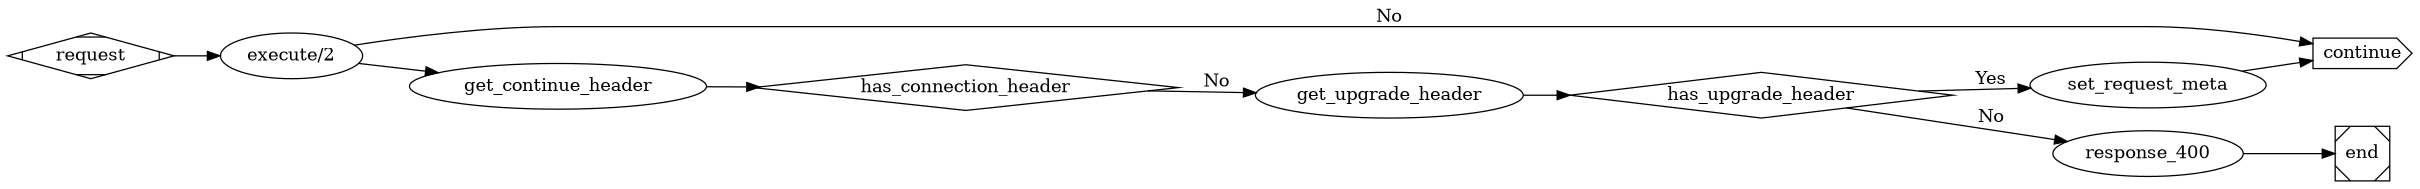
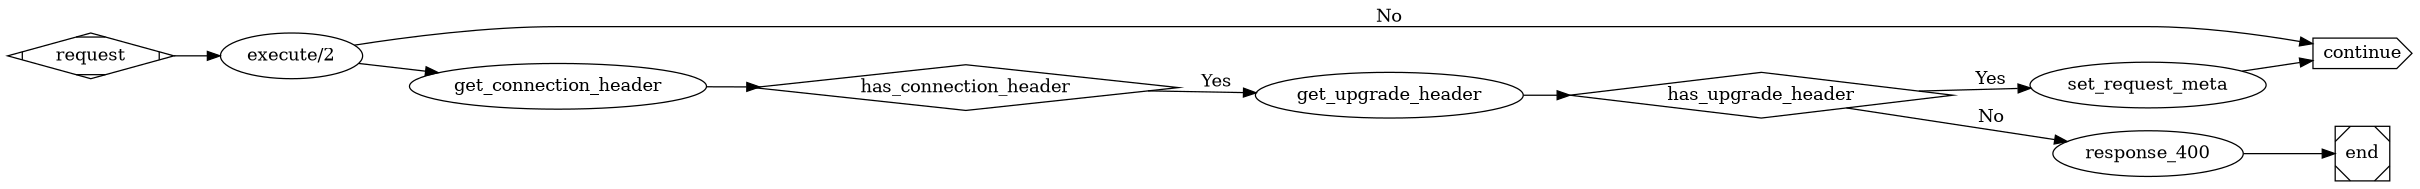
edge "has_connection_header" -> "get_upgrade_header": label "No" -> "Yes"
node "get_continue_header": label "get_continue_header" -> "get_connection_header"
